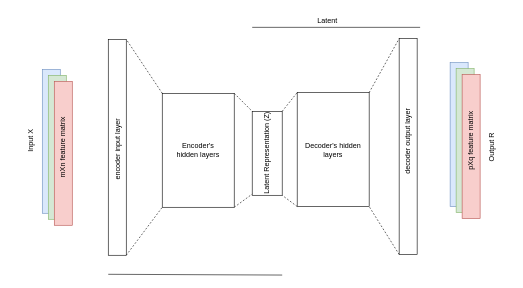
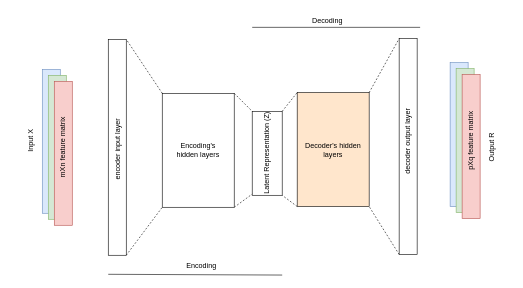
node "Latent": label "Latent" -> "Decoding"
node "Encoder's hidden layers": label "Encoder's hidden layers" -> "Encoding's hidden layers"
node "Decoder's hidden layers": fillcolor #ffffff -> #ffe6cc
node "Encoding": added
